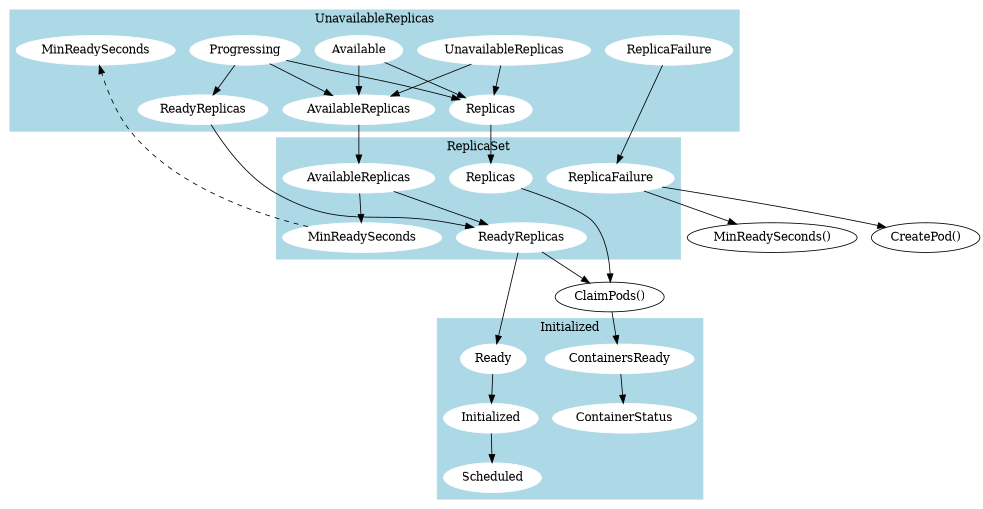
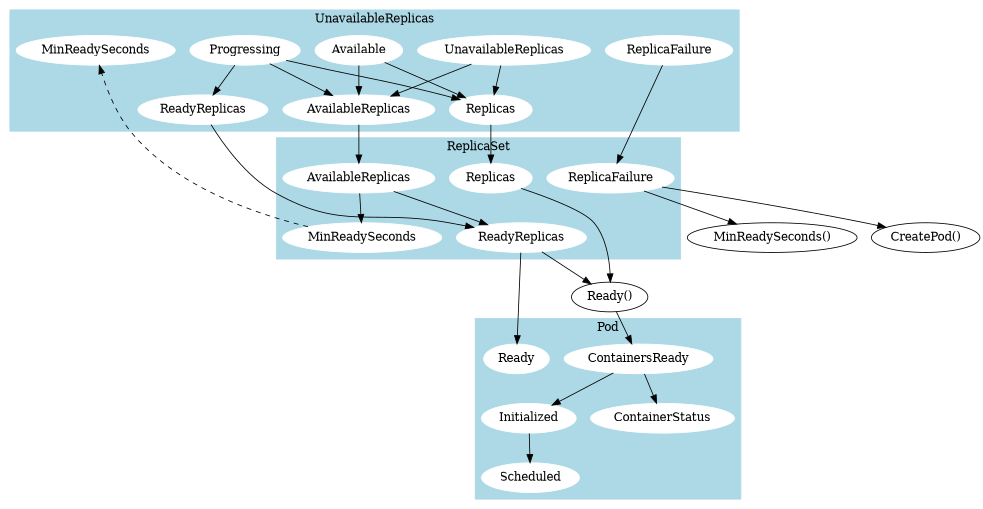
node "ClaimPods()": label "ClaimPods()" -> "Ready()"
cluster "Initialized": label "Initialized" -> "Pod"
edge "Ready" -> "Initialized": now "ContainersReady" -> "Initialized"
